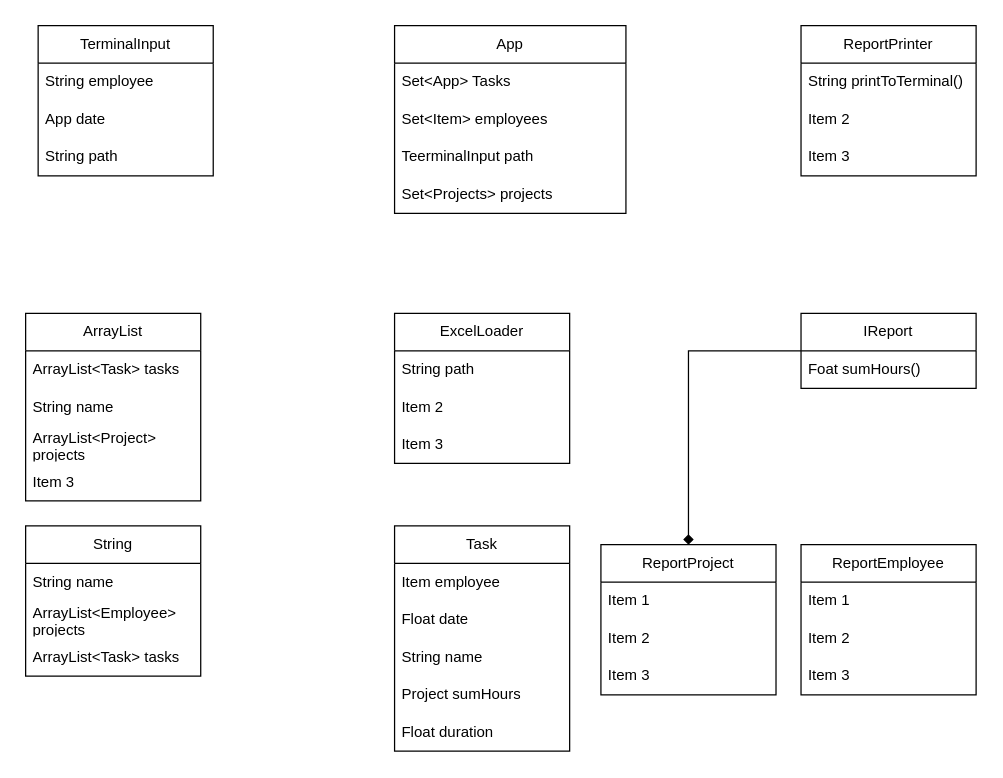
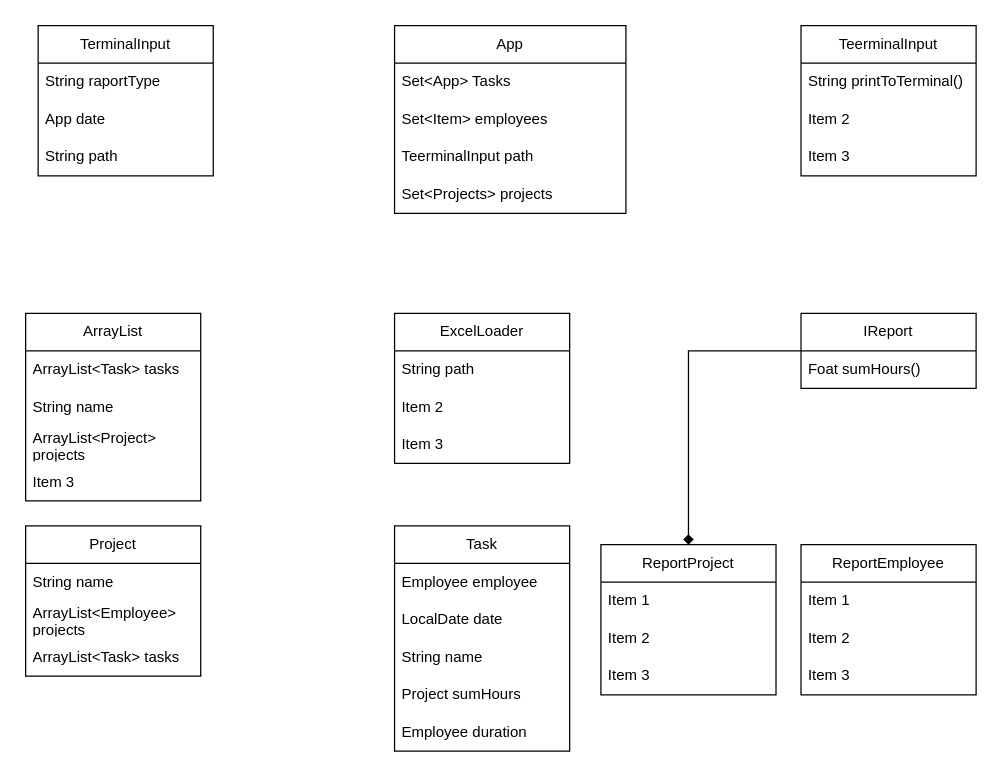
node "ReportPrinter": label "ReportPrinter" -> "TeerminalInput"
node "String employee": label "String employee" -> "String raportType"
node "String": label "String" -> "Project"
node "Item employee": label "Item employee" -> "Employee employee"
node "Float date": label "Float date" -> "LocalDate date"
node "Float duration": label "Float duration" -> "Employee duration"
